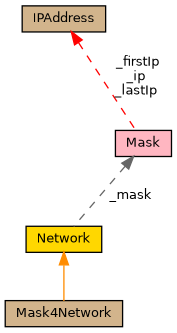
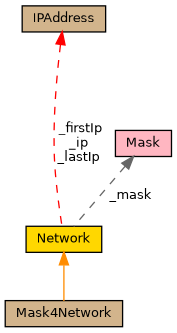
edge "Mask" -> "IPAddress": now "Network" -> "IPAddress"
